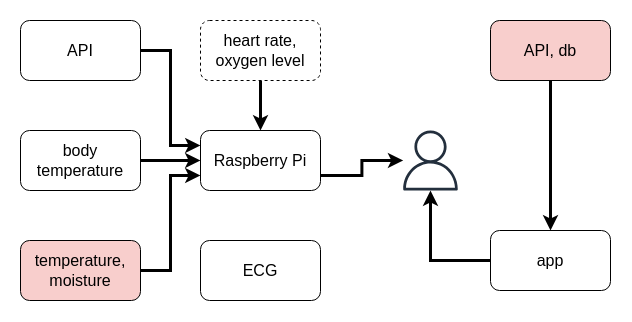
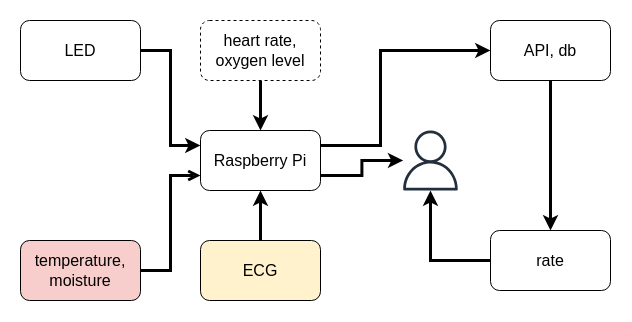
node "API": label "API" -> "LED"
node "API, db": fillcolor #f8cecc -> #ffffff
edge "Raspberry Pi" -> "API, db": added
node "body temperature": removed
edge "body temperature" -> "Raspberry Pi": removed
edge "temperature, moisture" -> "Raspberry Pi": arrowhead classic -> open
edge "ECG" -> "Raspberry Pi": added
node "app": label "app" -> "rate"
node "ECG": fillcolor #ffffff -> #fff2cc
